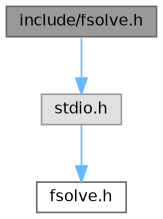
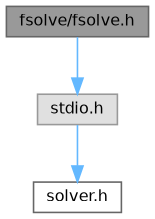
node "include/fsolve.h": label "include/fsolve.h" -> "fsolve/fsolve.h"
node "fsolve.h": label "fsolve.h" -> "solver.h"
